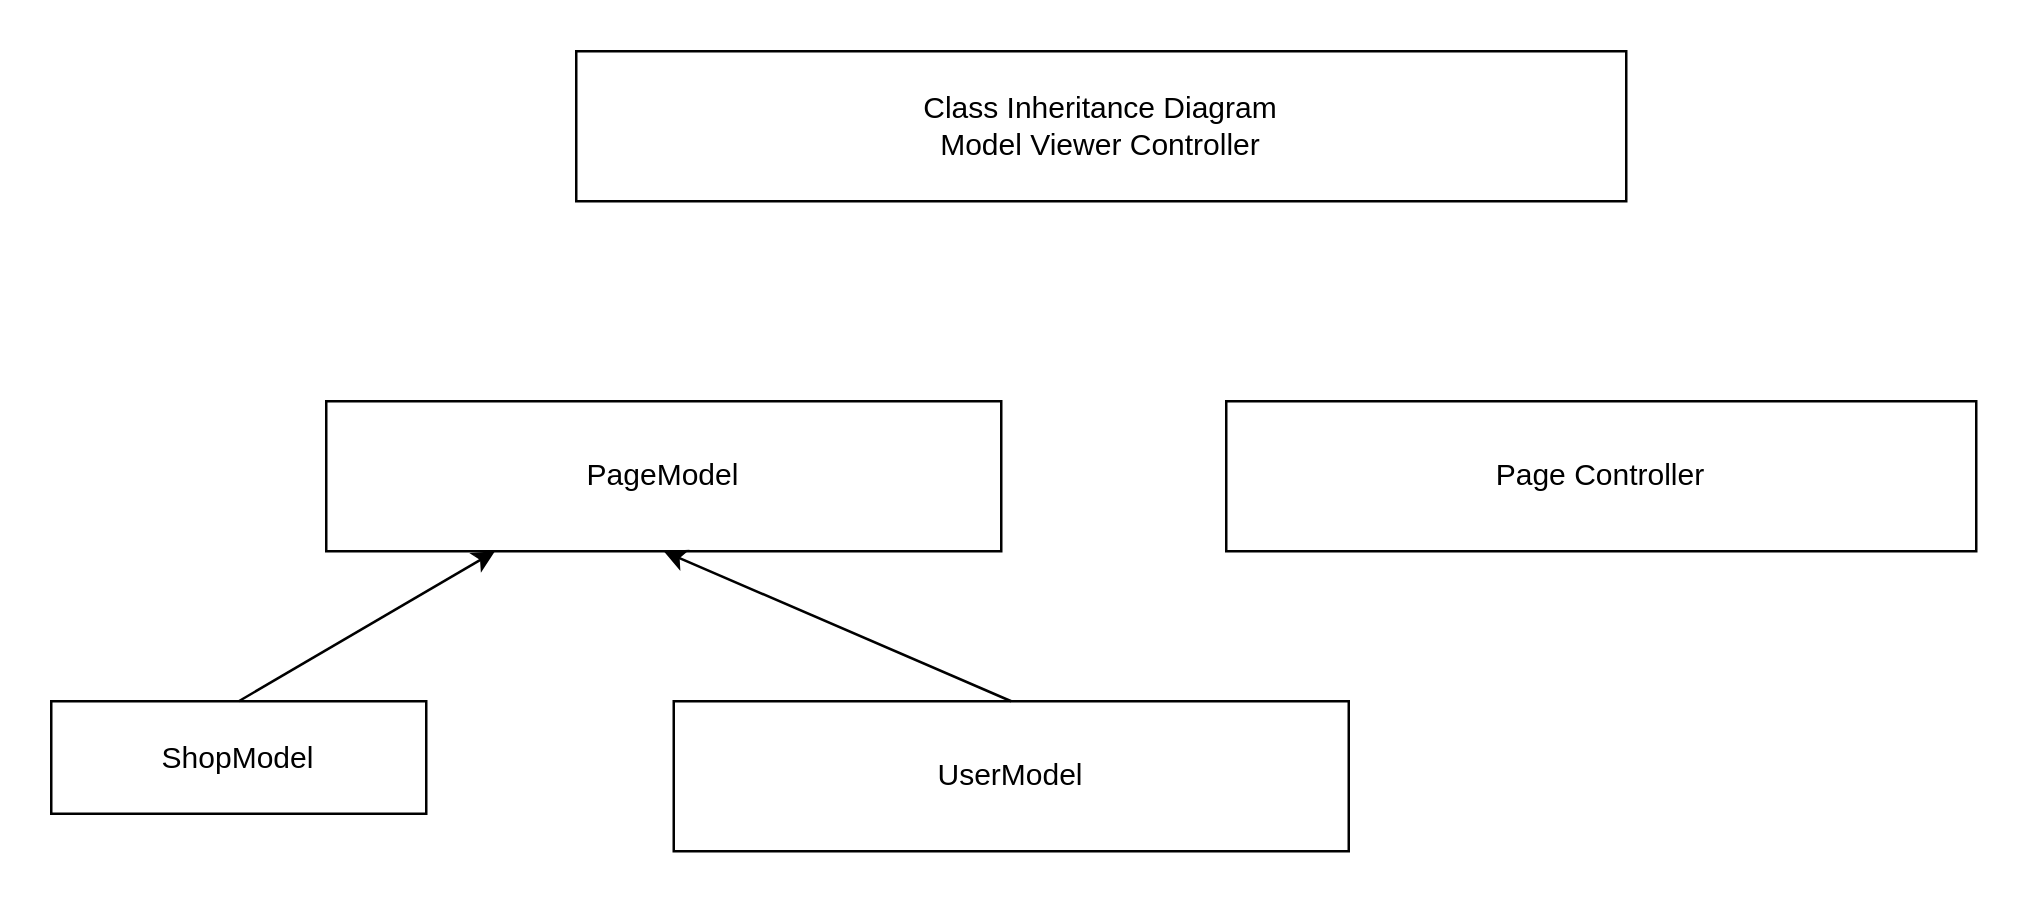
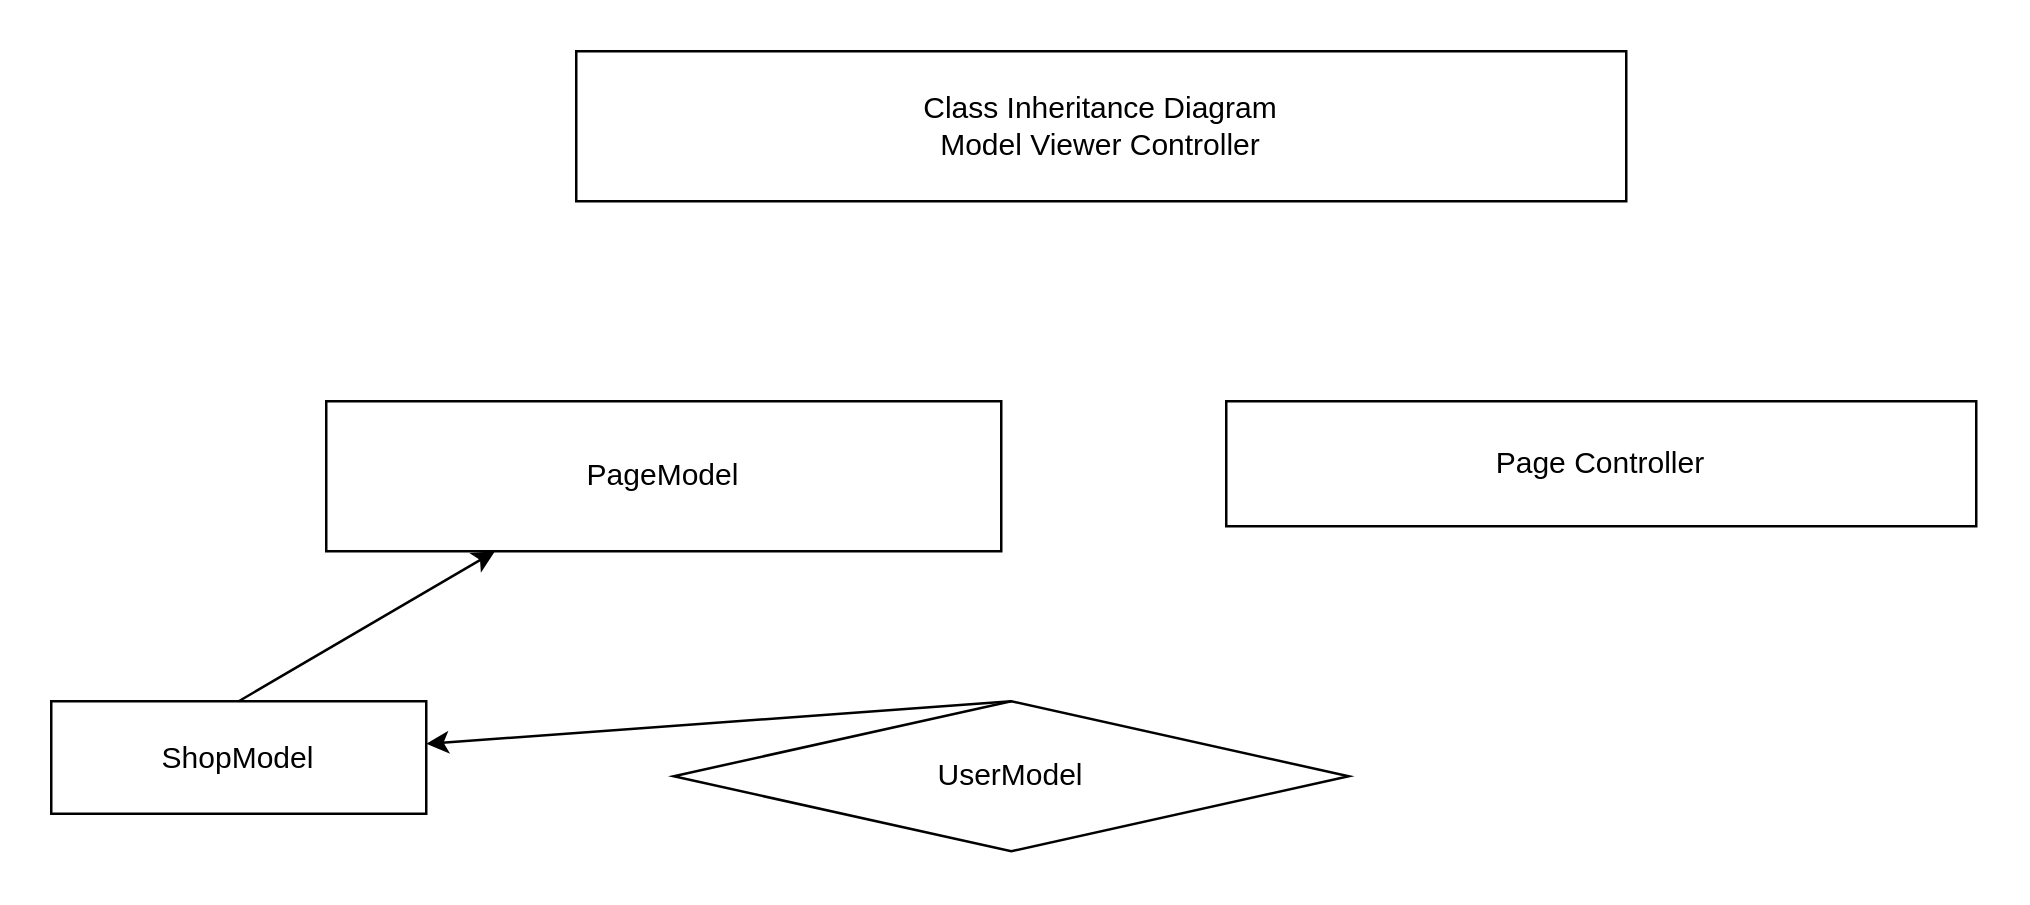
node "Page Controller": size 750x150 -> 750x125
edge "UserModel" -> "PageModel": now "UserModel" -> "ShopModel"
node "UserModel": shape rectangle -> diamond
